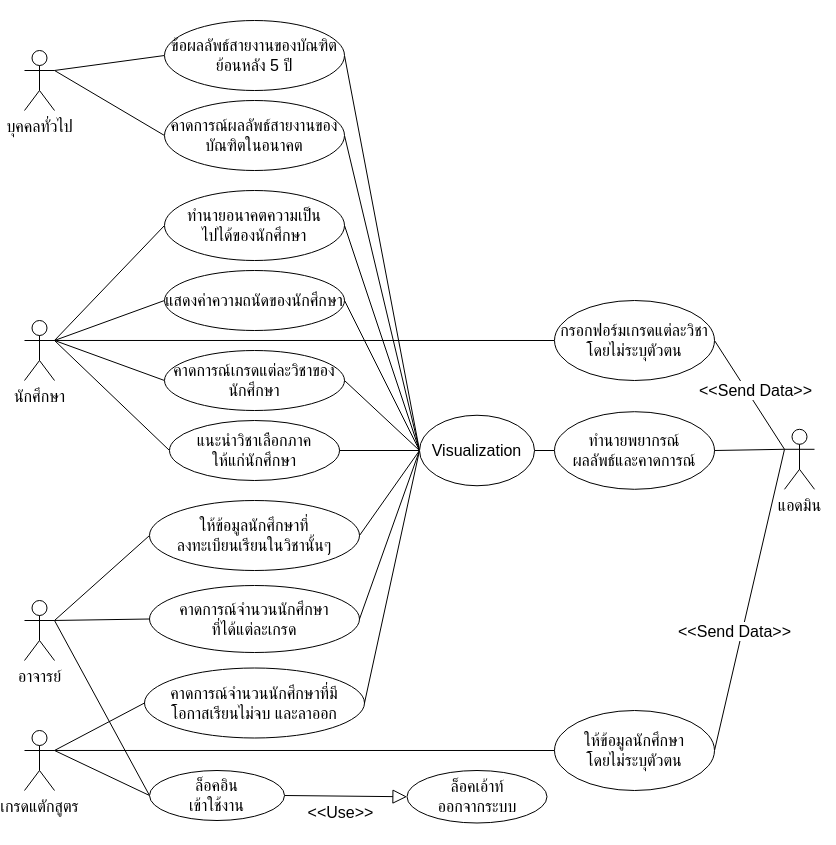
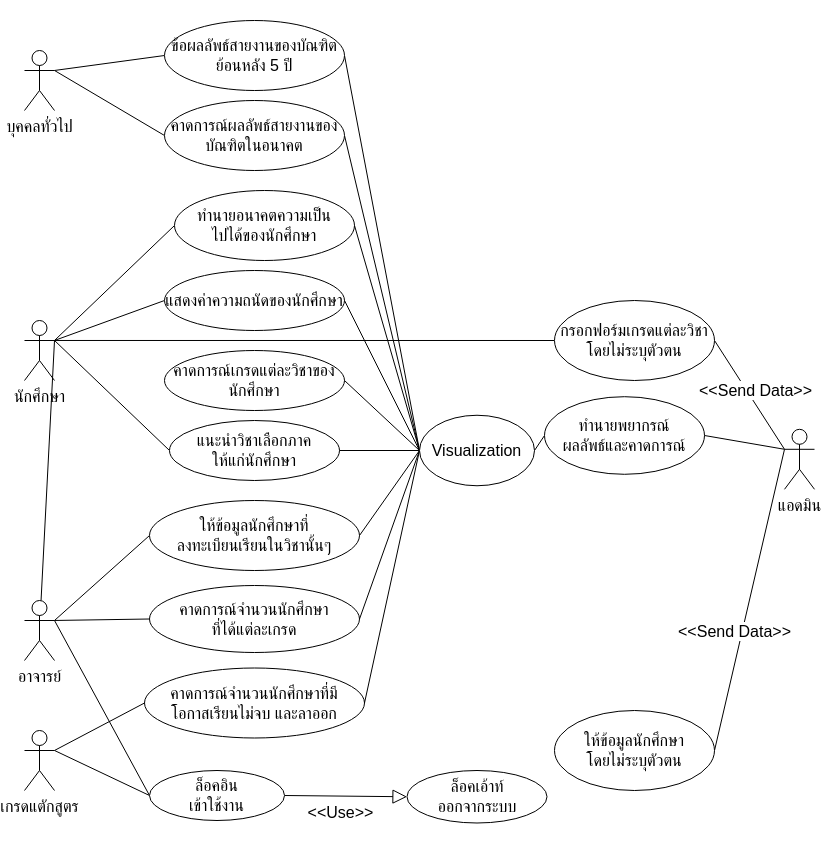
node "ทำนายอนาคตความเป็น ไปได้ของนักศึกษา": moved (255, 226) -> (265, 226)
edge "นักศึกษา" -- "คาดการณ์เกรดแต่ละวิชาของนักศึกษา": now "นักศึกษา" -- "อาจารย์"
node "ทำนายพยากรณ์ ผลลัพธ์และคาดการณ์": moved (635, 451) -> (625, 436)
edge "ให้ข้อมูลนักศึกษา โดยไม่ระบุตัวตน" -- "เกรดแตักสูตร": removed
